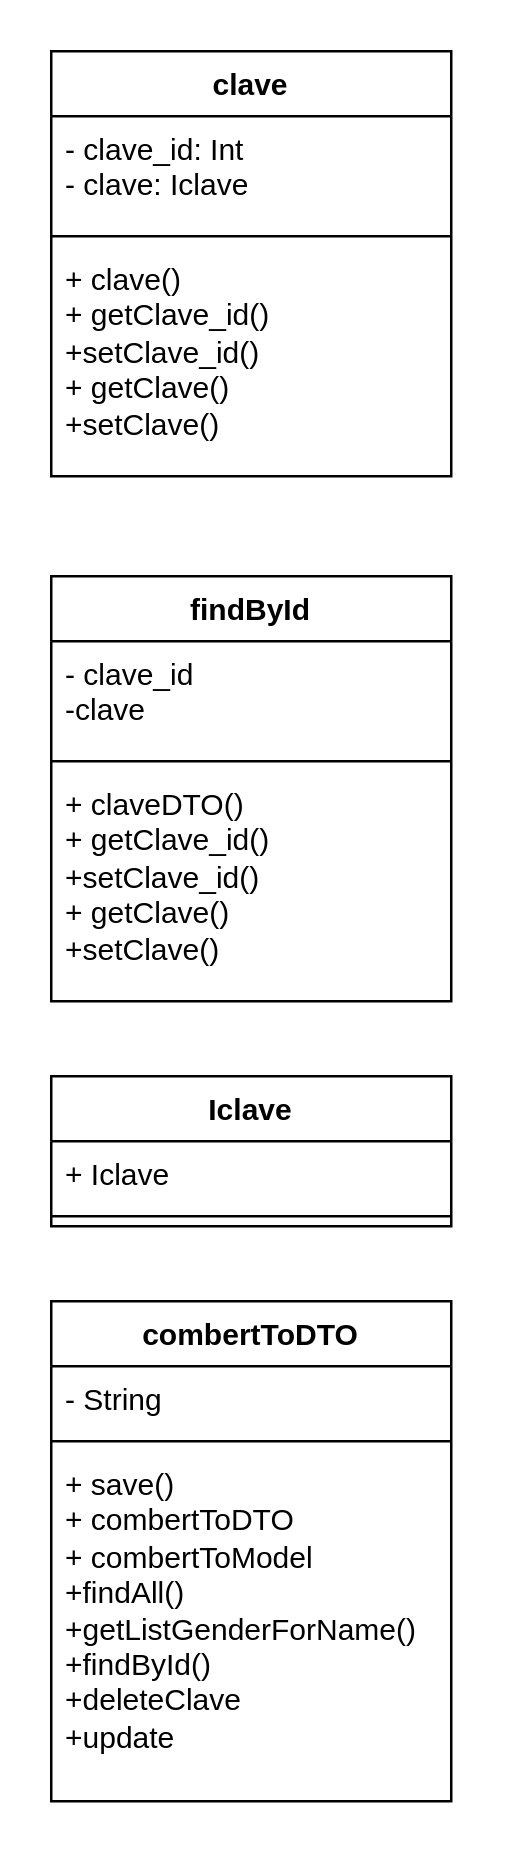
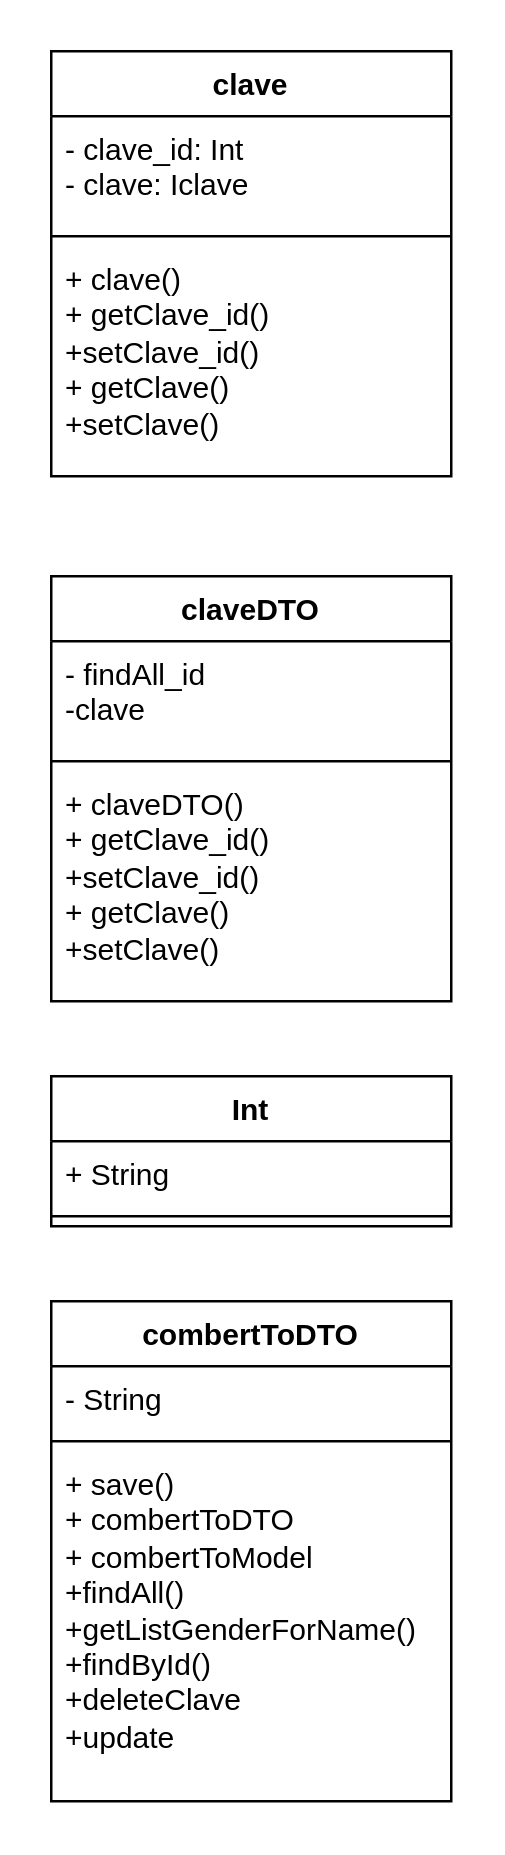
node "findById": label "findById" -> "claveDTO"
node "- clave_id -clave": label "- clave_id -clave" -> "- findAll_id -clave"
node "Iclave": label "Iclave" -> "Int"
node "+ Iclave": label "+ Iclave" -> "+ String"
